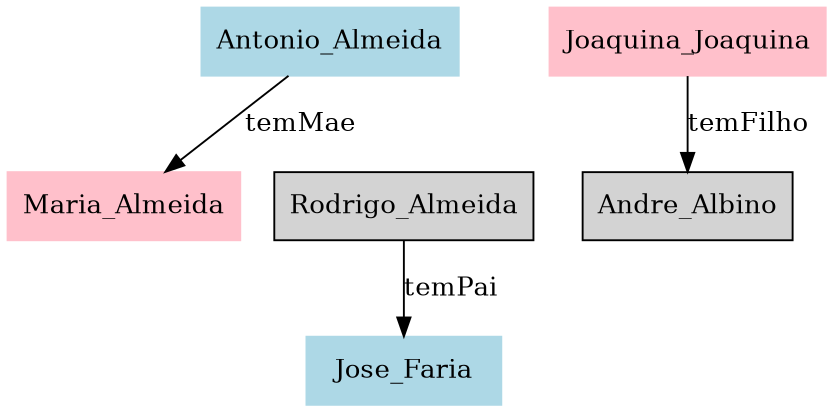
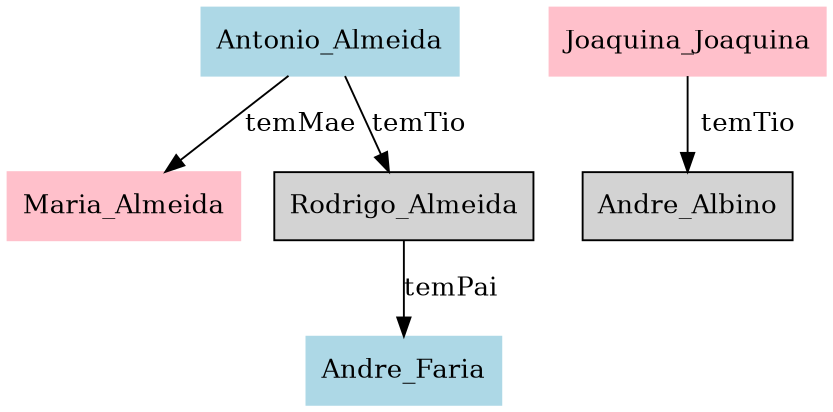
edge "Antonio_Almeida" -> "Rodrigo_Almeida": added, label "temTio"
edge "Joaquina_Joaquina" -> "Andre_Albino": label "temFilho" -> "temTio"
node "Jose_Faria": label "Jose_Faria" -> "Andre_Faria"
